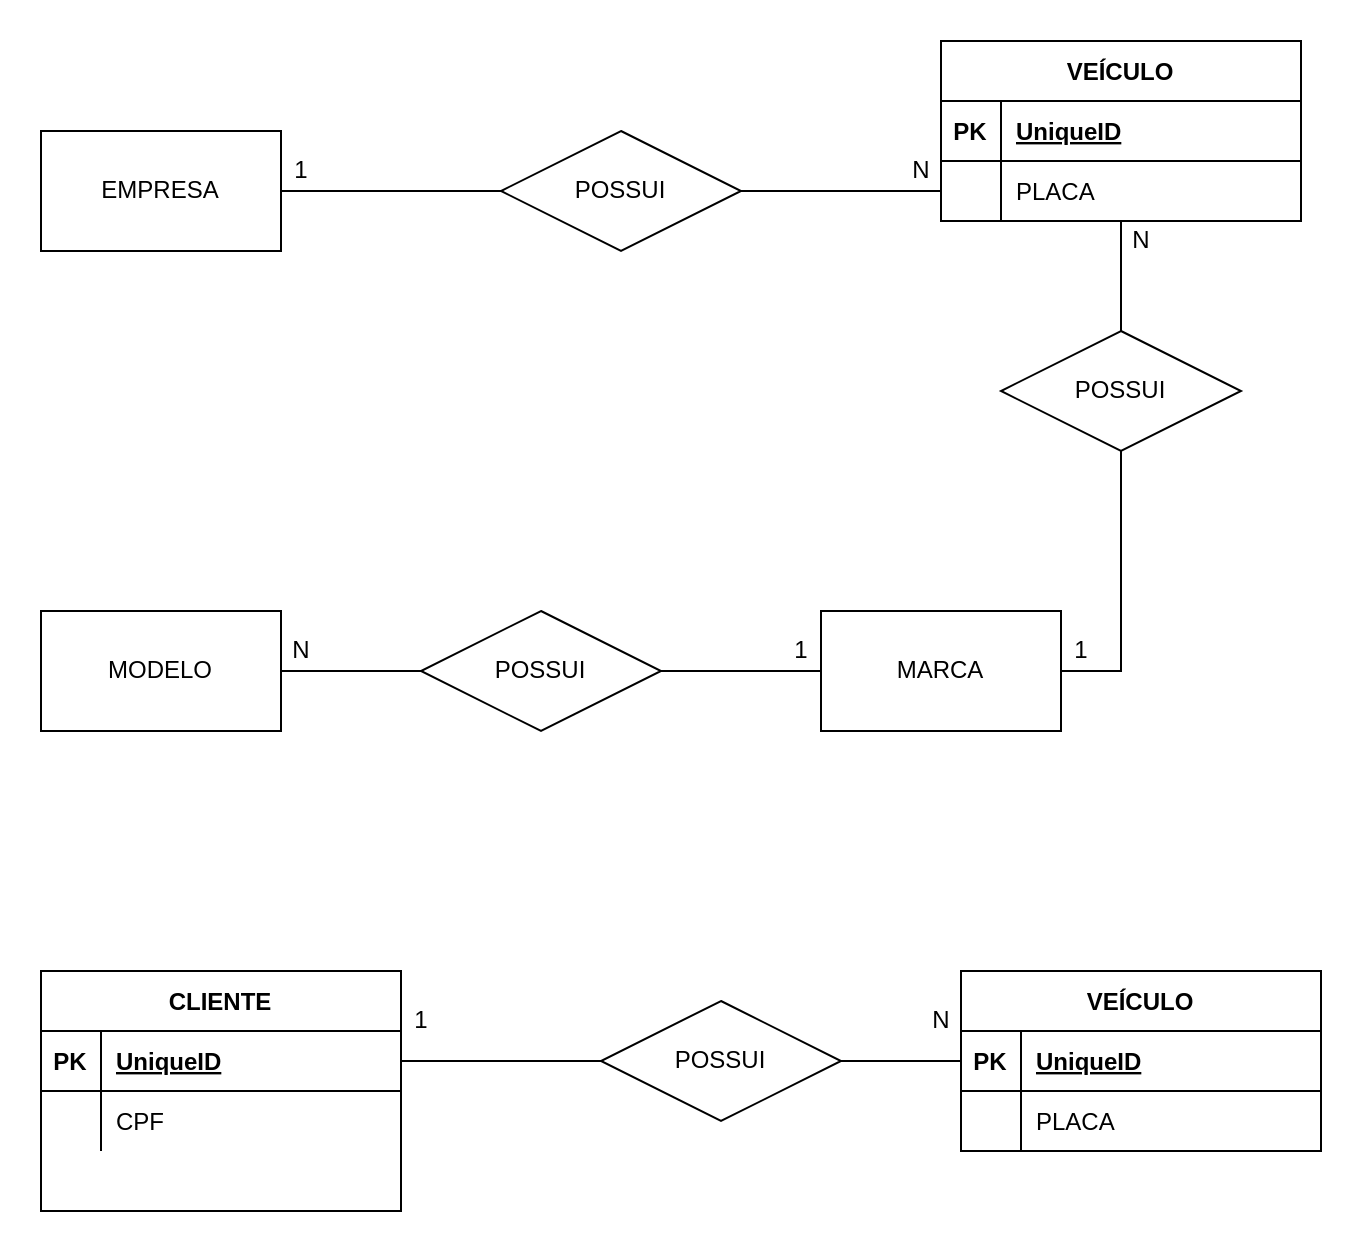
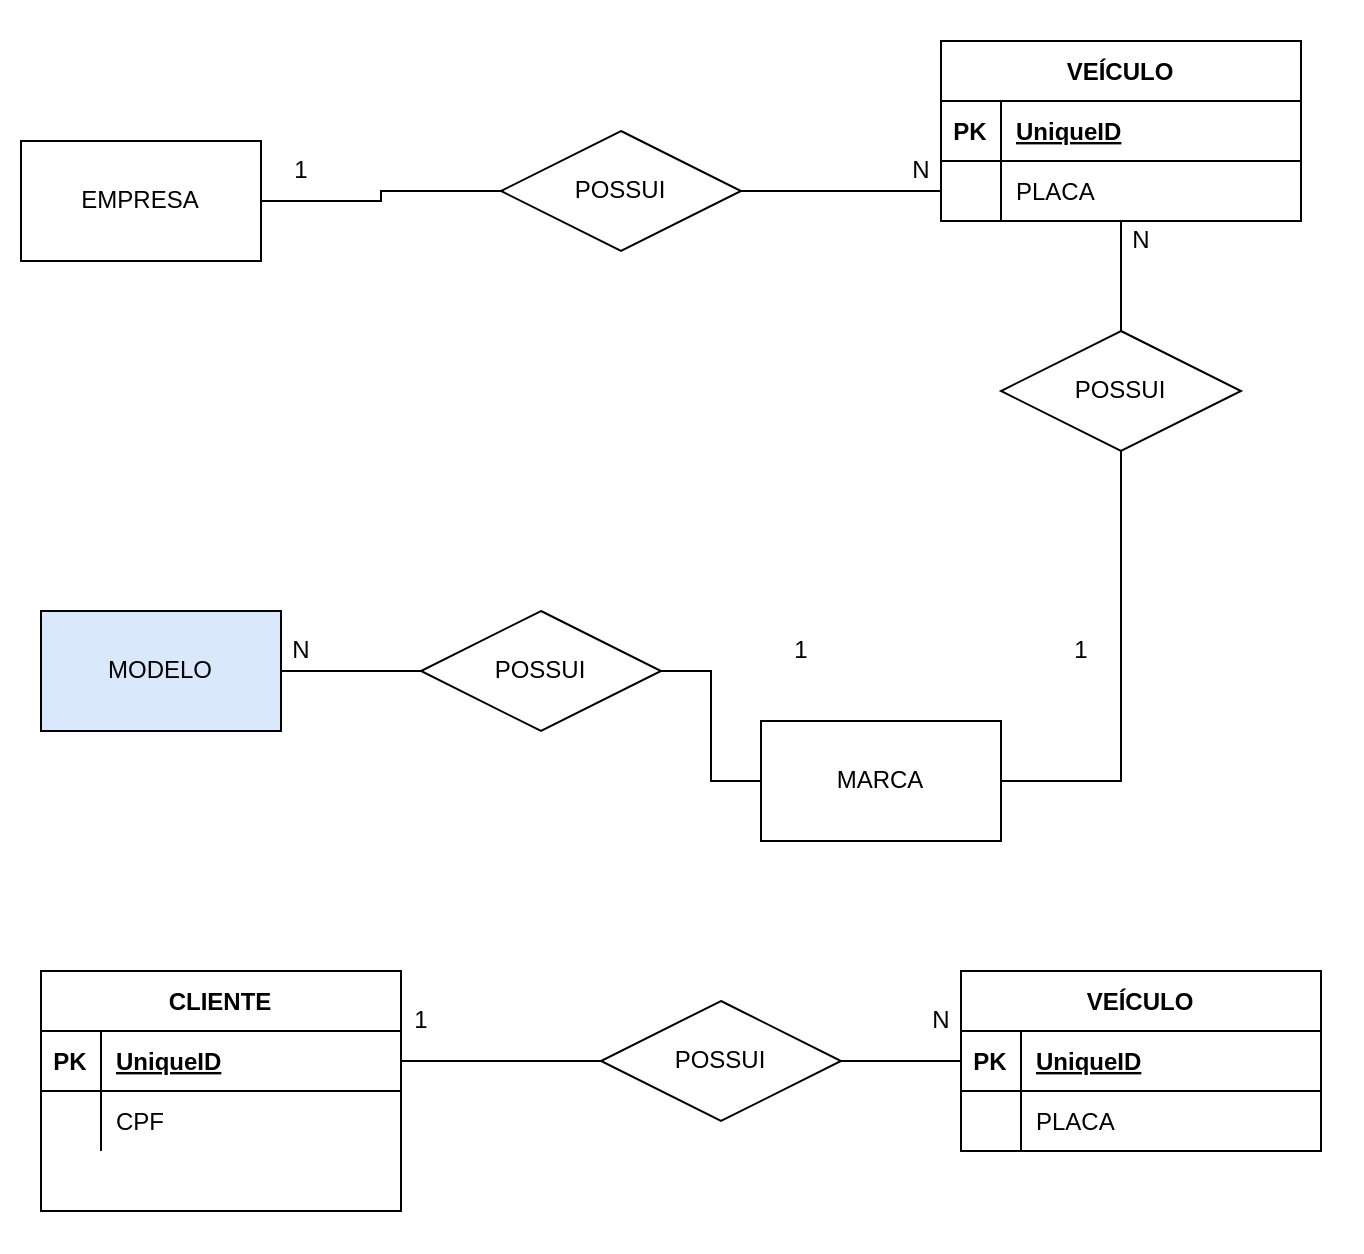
node "EMPRESA": moved (161, 191) -> (141, 201)
node "MODELO": fillcolor #ffffff -> #dae8fc
node "MARCA": moved (941, 671) -> (881, 781)
